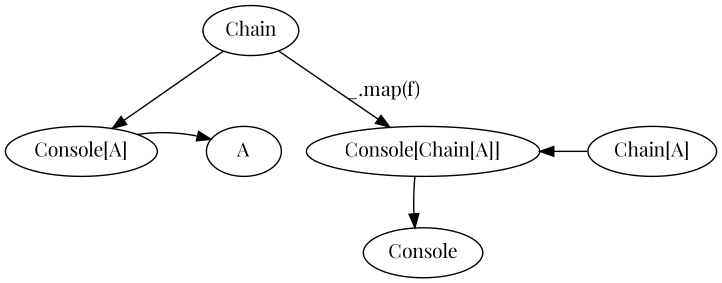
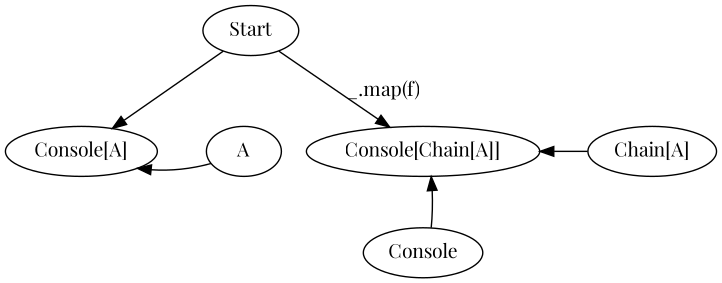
node "Chain": label "Chain" -> "Start"
edge "Console[A]" -> "A": reversed
edge "Console[Chain[A]]" -> "Console": reversed
